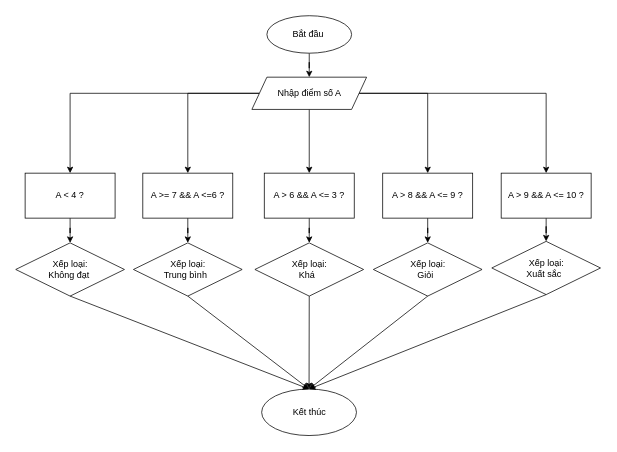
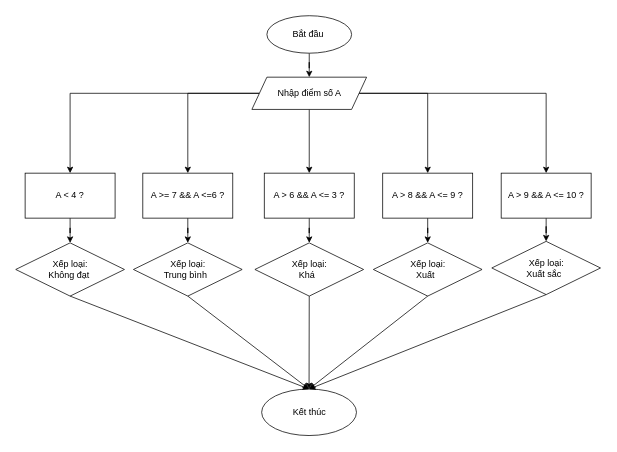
node "Xếp loại: Giỏi": label "Xếp loại: Giỏi" -> "Xếp loại: Xuất"
